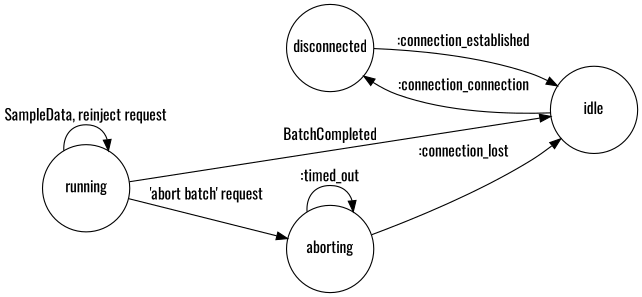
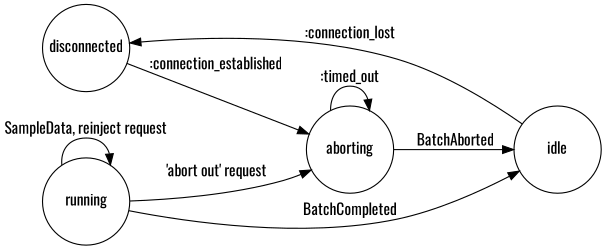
edge "disconnected" -> "idle": now "disconnected" -> "aborting"
edge "idle" -> "disconnected": label ":connection_connection" -> ":connection_lost"
edge "aborting" -> "idle": label ":connection_lost" -> "BatchAborted"
edge "running" -> "aborting": label "'abort batch' request" -> "'abort out' request"
